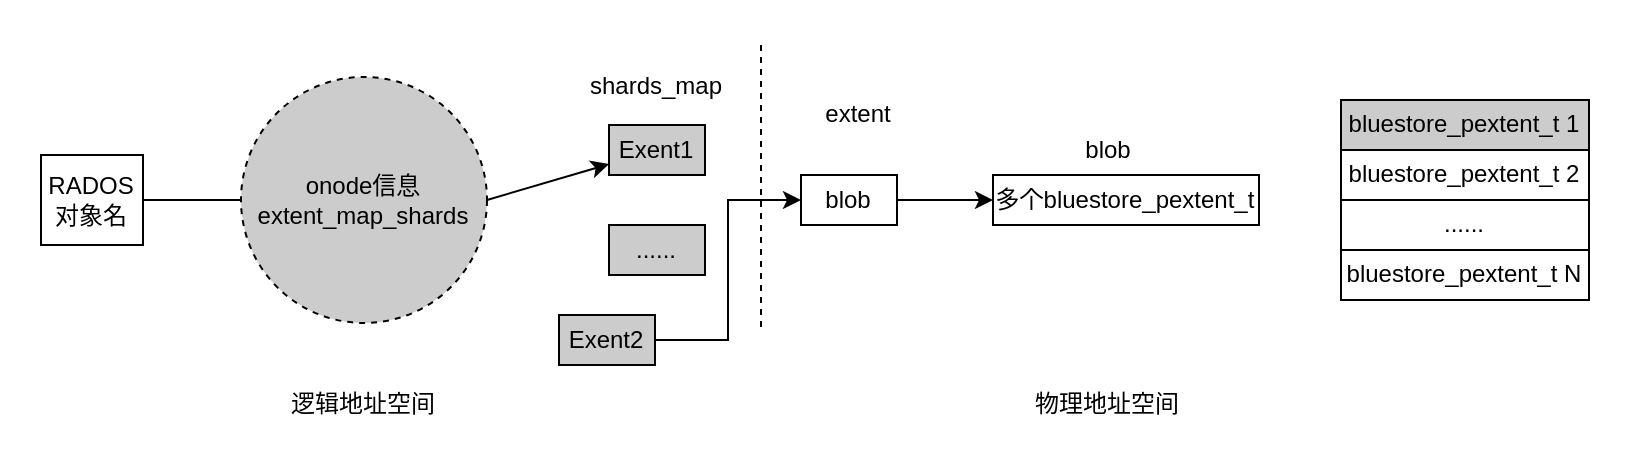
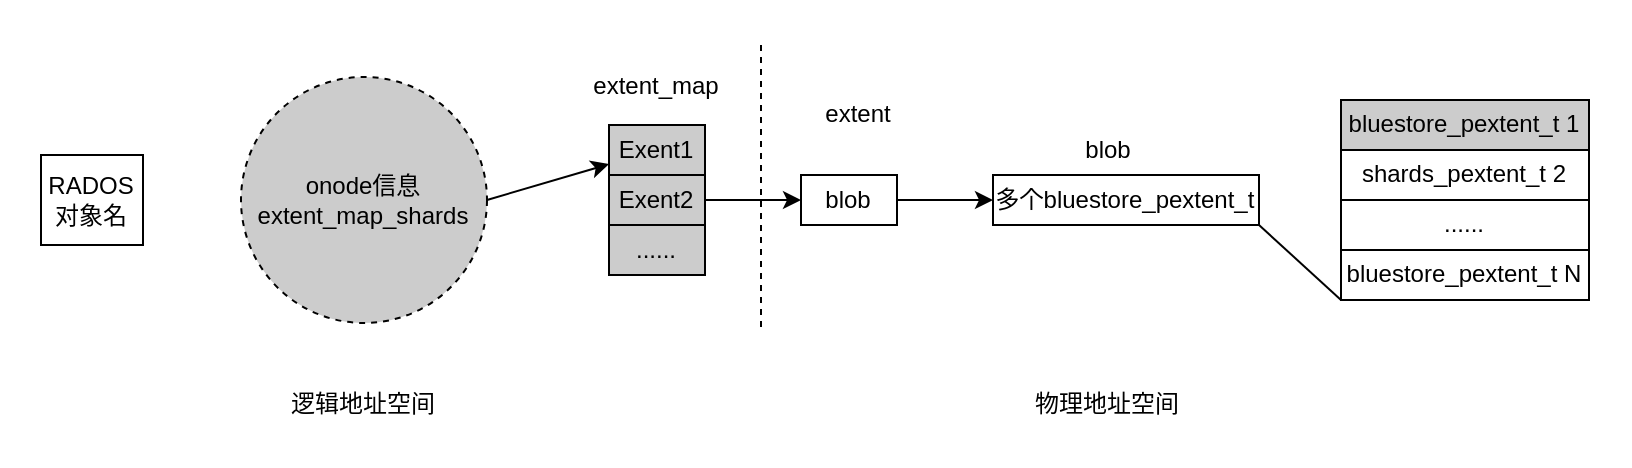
node "shards_map": label "shards_map" -> "extent_map"
node "bluestore_pextent_t 2": label "bluestore_pextent_t 2" -> "shards_pextent_t 2"
edge "RADOS对象名" -- "onode信息 extent_map_shards": removed
edge "多个bluestore_pextent_t" -- "bluestore_pextent_t N": added
node "Exent2": moved (607, 340) -> (657, 200)
